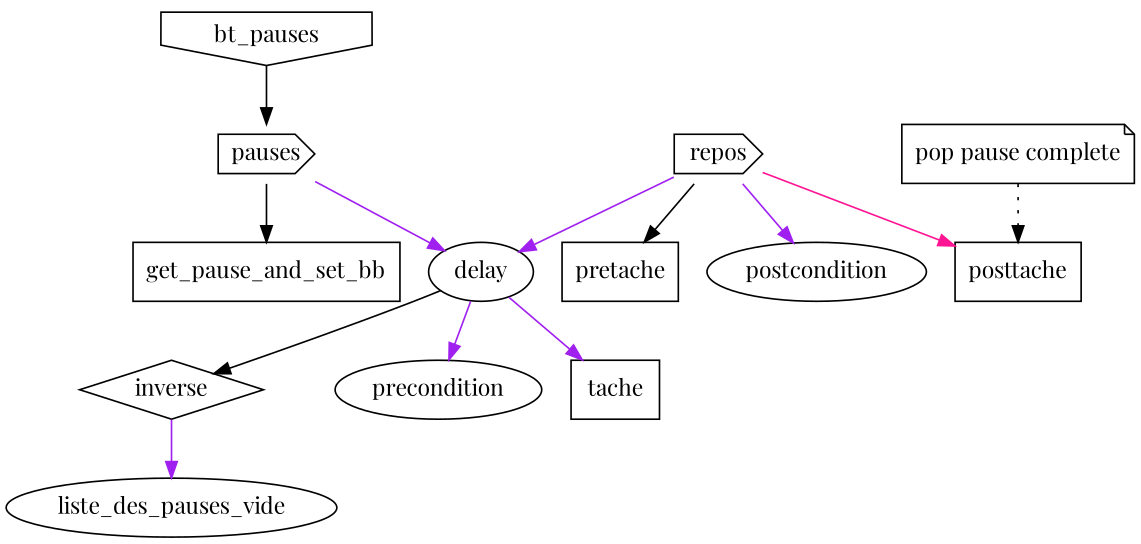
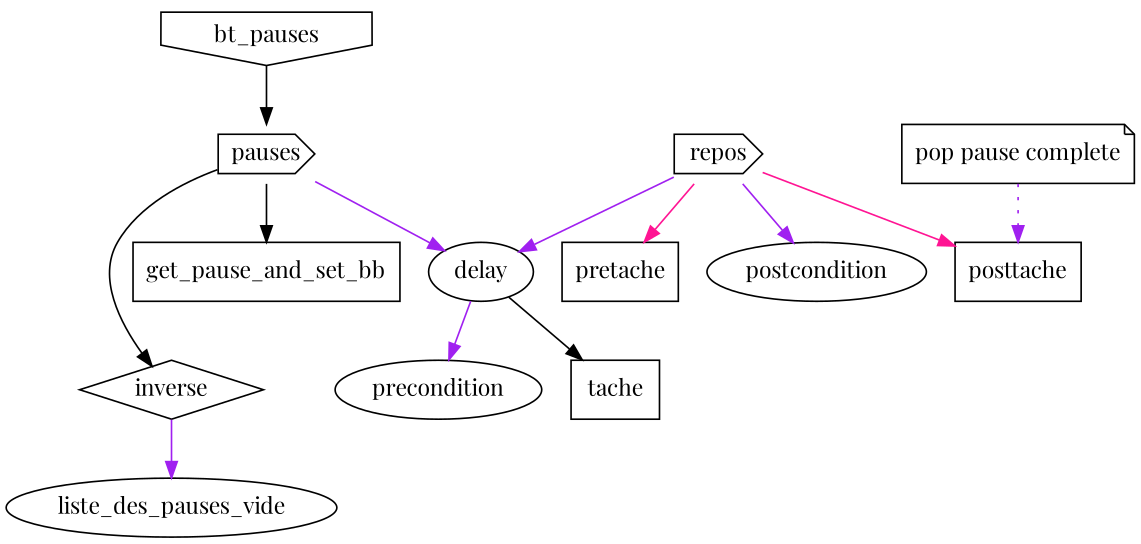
edge "pop pause complete" -> "posttache": color black -> purple
edge "repos" -> "pretache": color black -> deeppink
edge "delay" -> "tache": color purple -> black
edge "delay" -> "inverse": now "pauses" -> "inverse"
